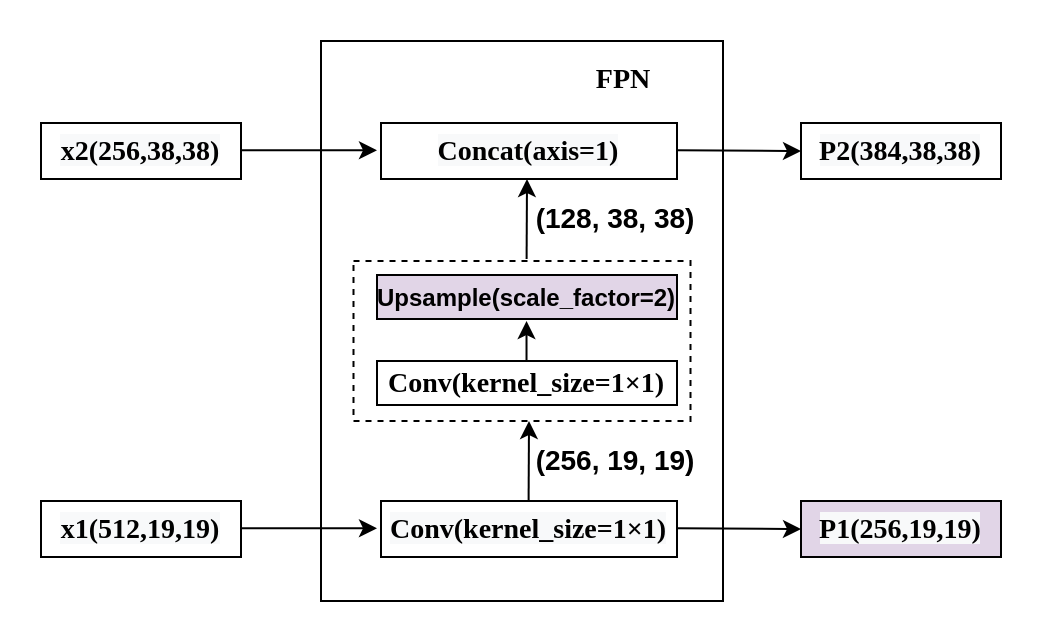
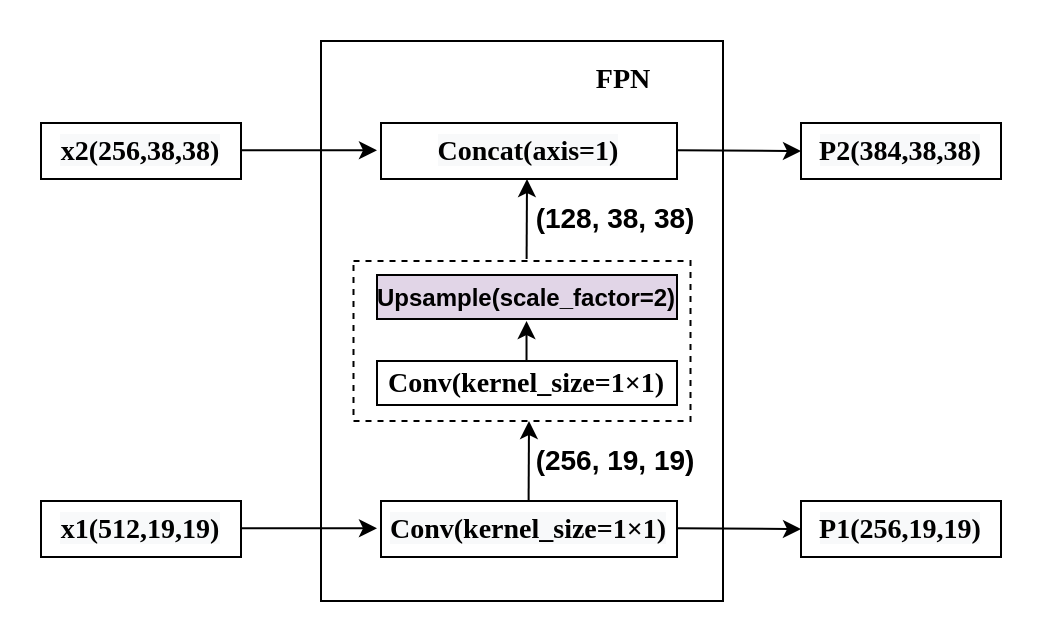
node "P1(256,19,19)": fillcolor #e1d5e7 -> #ffffff
